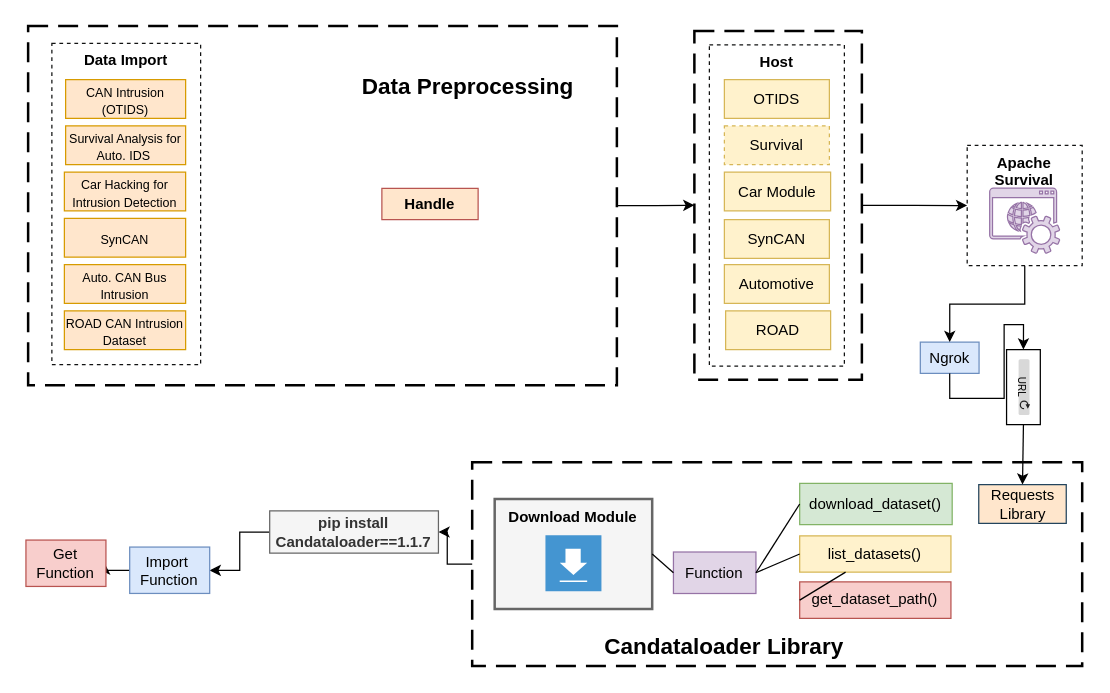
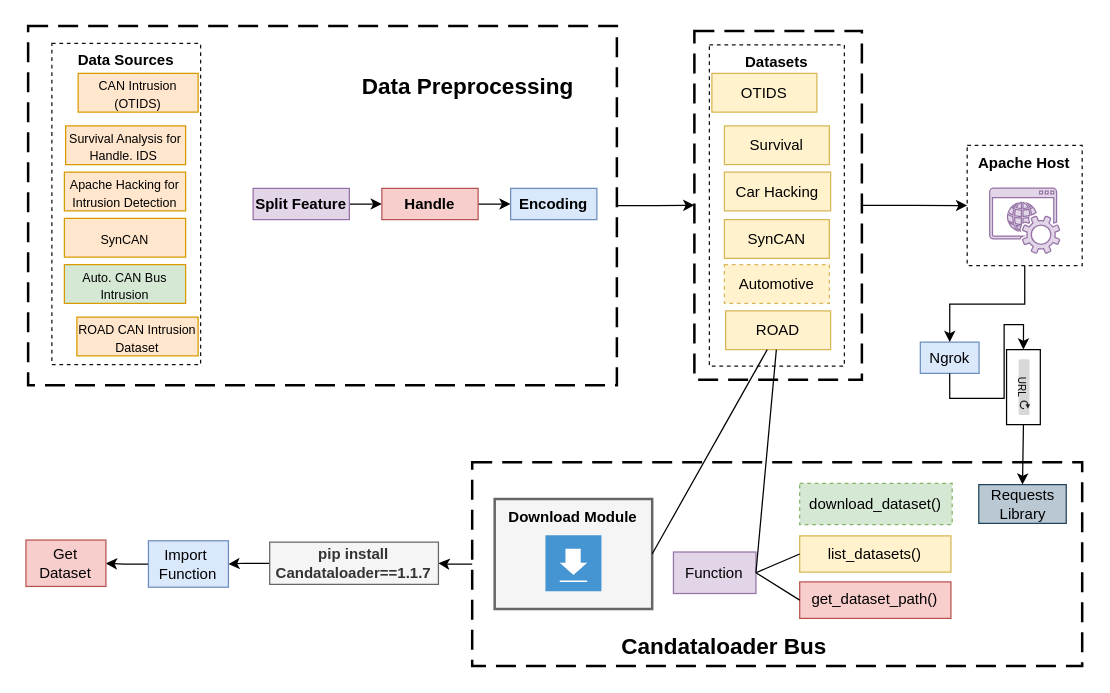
node "Data Import": label "Data Import" -> "Data Sources"
node "Host": label "Host" -> "Datasets"
node "CAN Intrusion (OTIDS)": moved (126, 99) -> (138, 93)
node "OTIDS": moved (777, 99) -> (764, 93)
node "Survival": style dashed -> solid
node "Survival Analysis for Auto. IDS": label "Survival Analysis for Auto. IDS" -> "Survival Analysis for Handle. IDS"
node "Apache Survival": label "Apache Survival" -> "Apache Host"
node "Car Hacking for Intrusion Detection": label "Car Hacking for Intrusion Detection" -> "Apache Hacking for Intrusion Detection"
node "Car Module": label "Car Module" -> "Car Hacking"
node "Split Feature": added
edge "Split Feature" -> "Handle": added
node "Handle": fillcolor #ffe6cc -> #f8cecc
edge "Handle" -> "Encoding": added
node "Encoding": added
node "Auto. CAN Bus Intrusion": fillcolor #ffe6cc -> #d5e8d4
node "Automotive": style solid -> dashed
node "ROAD CAN Intrusion Dataset": moved (125, 330) -> (138, 336)
node "download_dataset()": style solid -> dashed
node "Requests Library": fillcolor #ffe6cc -> #bac8d3
node "pip install Candataloader==1.1.7": moved (354, 532) -> (354, 563)
edge "download_dataset()" -- "Function": now "ROAD" -- "Function"
node "Get Function": label "Get Function" -> "Get Dataset"
edge "Download Module" -- "Function": now "Download Module" -- "ROAD"
node "Import Function": moved (170, 570) -> (188, 564)
edge "list_datasets()" -- "get_dataset_path()": now "Function" -- "get_dataset_path()"
node "Candataloader Library": label "Candataloader Library" -> "Candataloader Bus"
